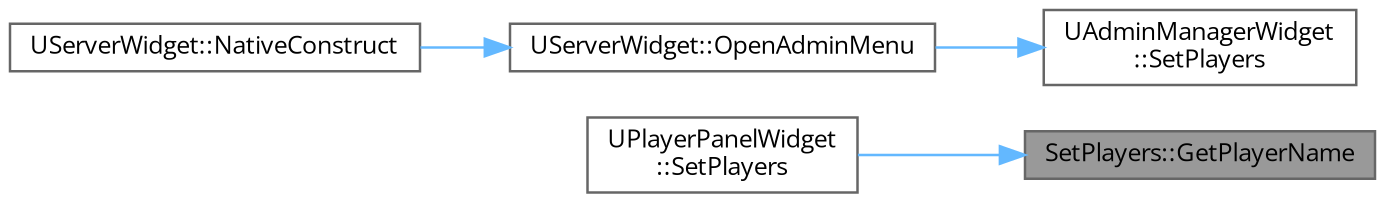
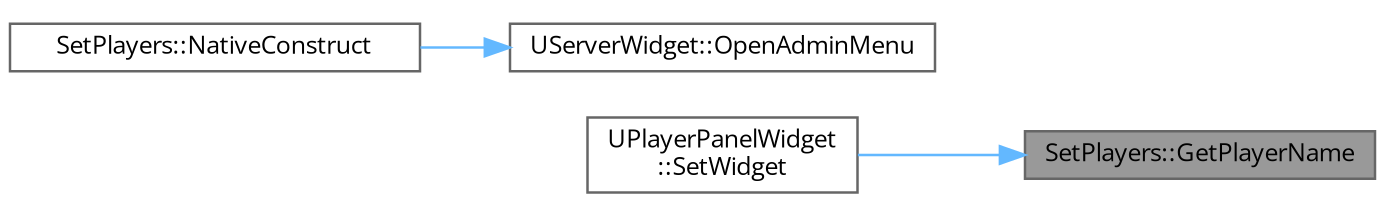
node "UServerWidget::NativeConstruct": label "UServerWidget::NativeConstruct" -> "SetPlayers::NativeConstruct"
node "UAdminManagerWidget ::SetPlayers": removed
node "UPlayerPanelWidget ::SetPlayers": label "UPlayerPanelWidget ::SetPlayers" -> "UPlayerPanelWidget ::SetWidget"
